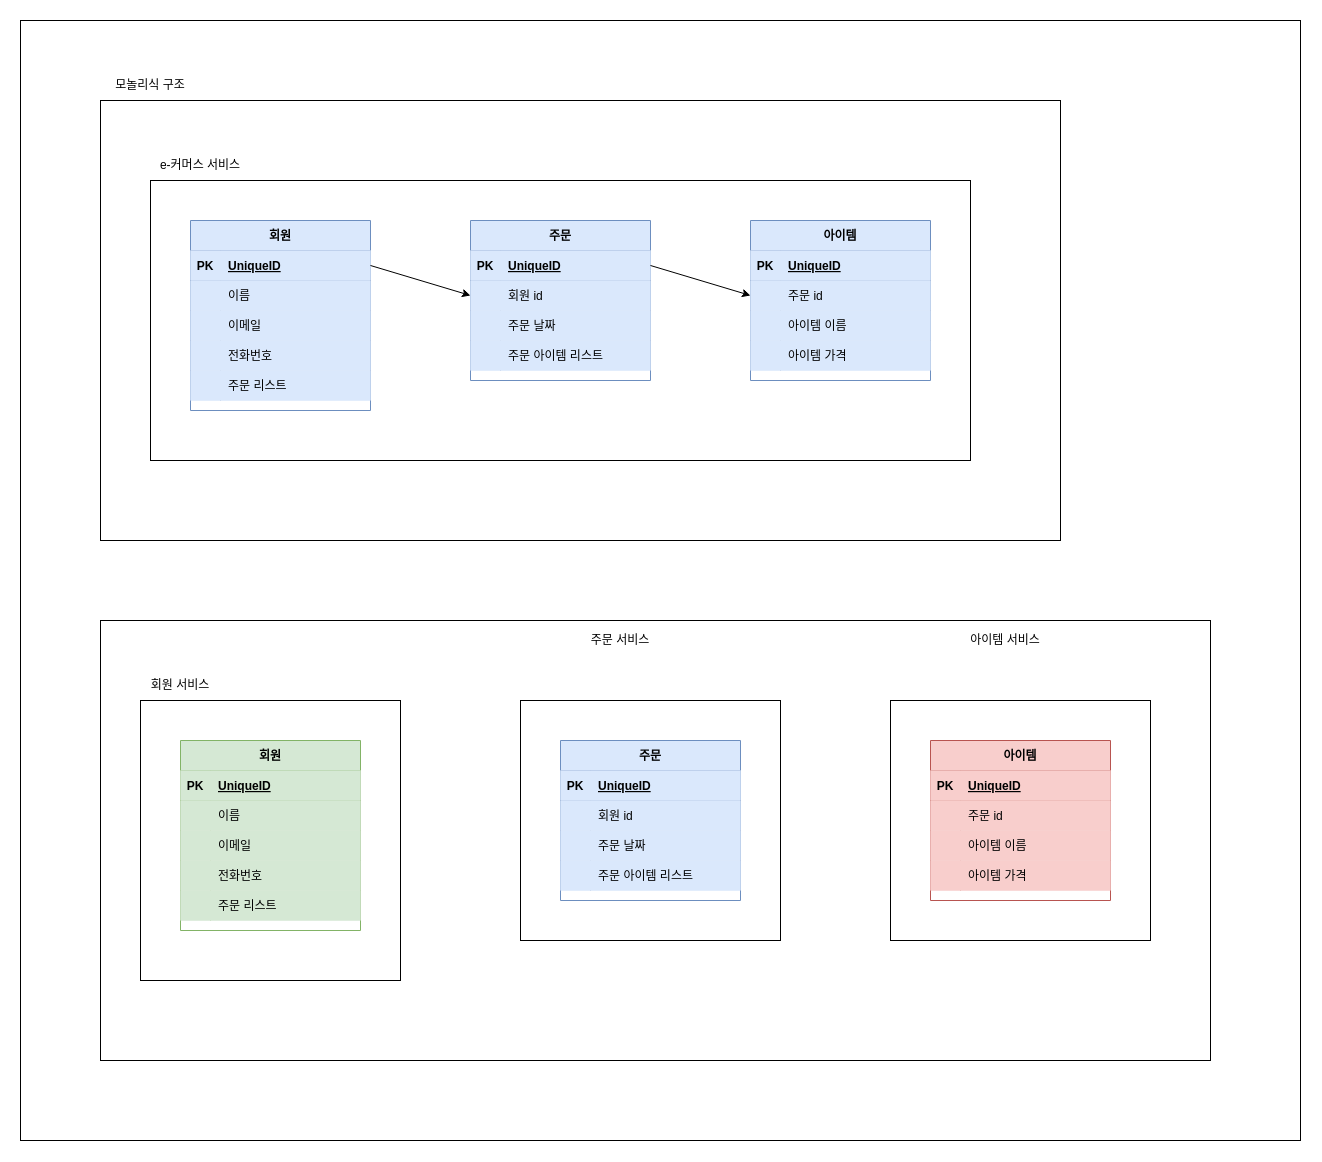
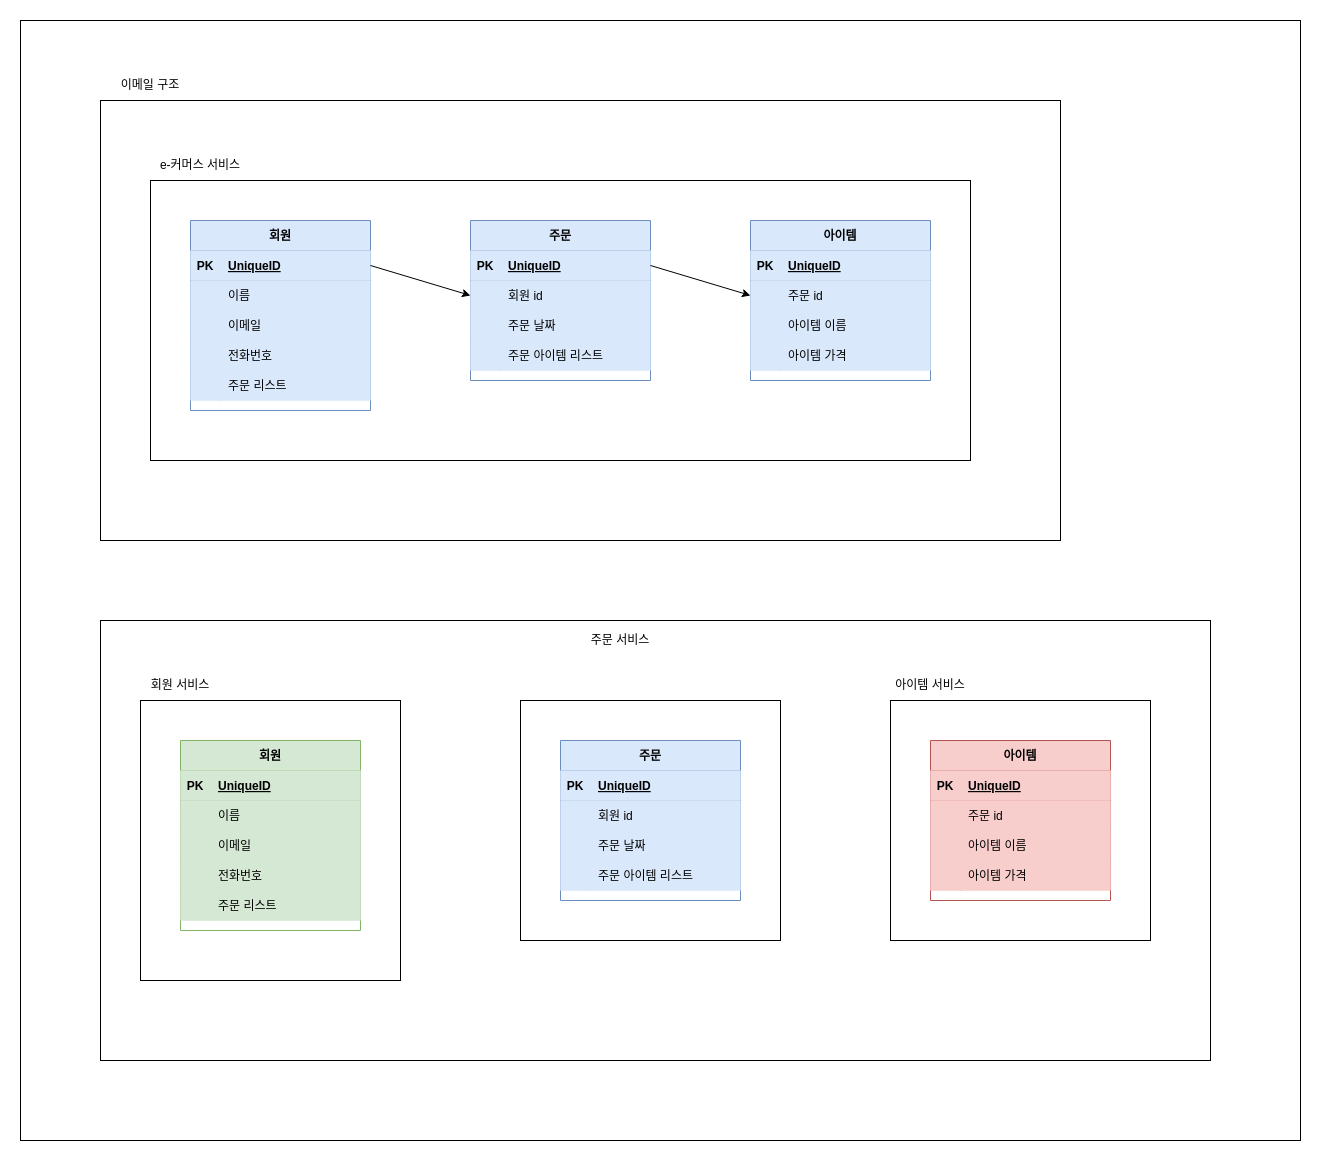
node "모놀리식 구조": label "모놀리식 구조" -> "이메일 구조"
node "아이템 서비스": moved (1006, 641) -> (931, 686)
